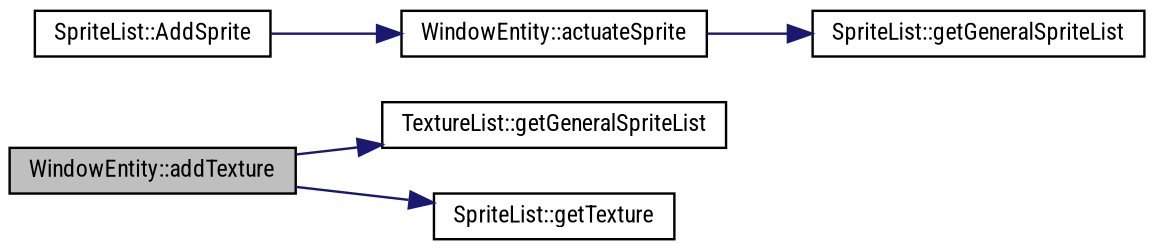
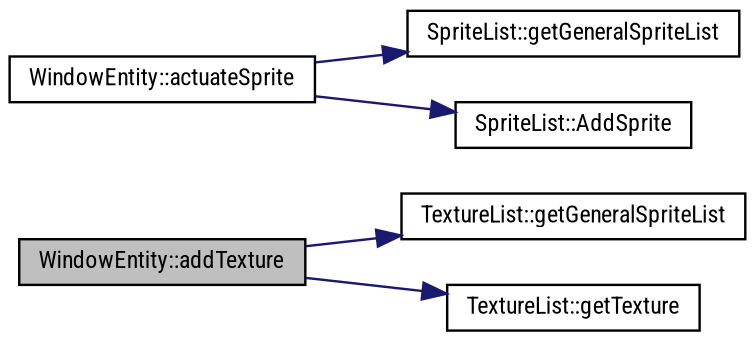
edge "SpriteList::AddSprite" -> "WindowEntity::actuateSprite": reversed
node "SpriteList::getTexture": label "SpriteList::getTexture" -> "TextureList::getTexture"
